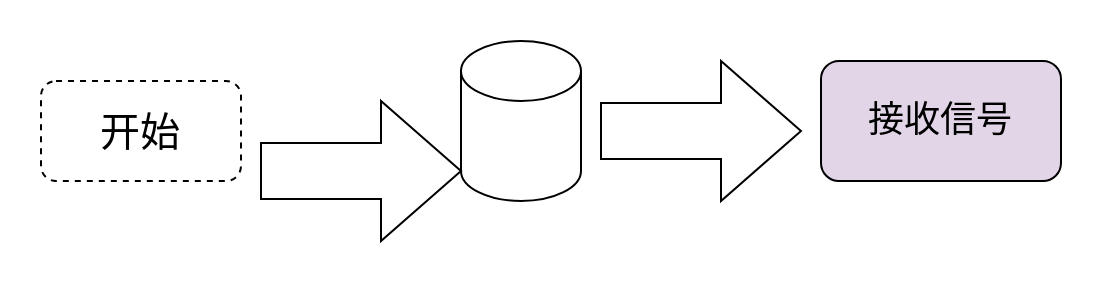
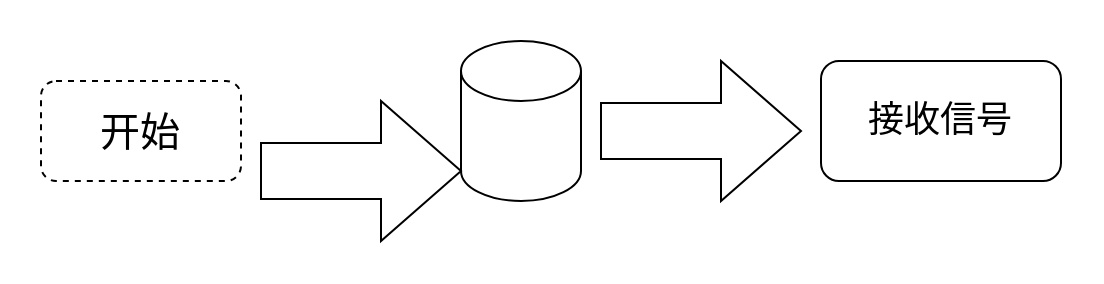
node "接收信号": fillcolor #e1d5e7 -> #ffffff
